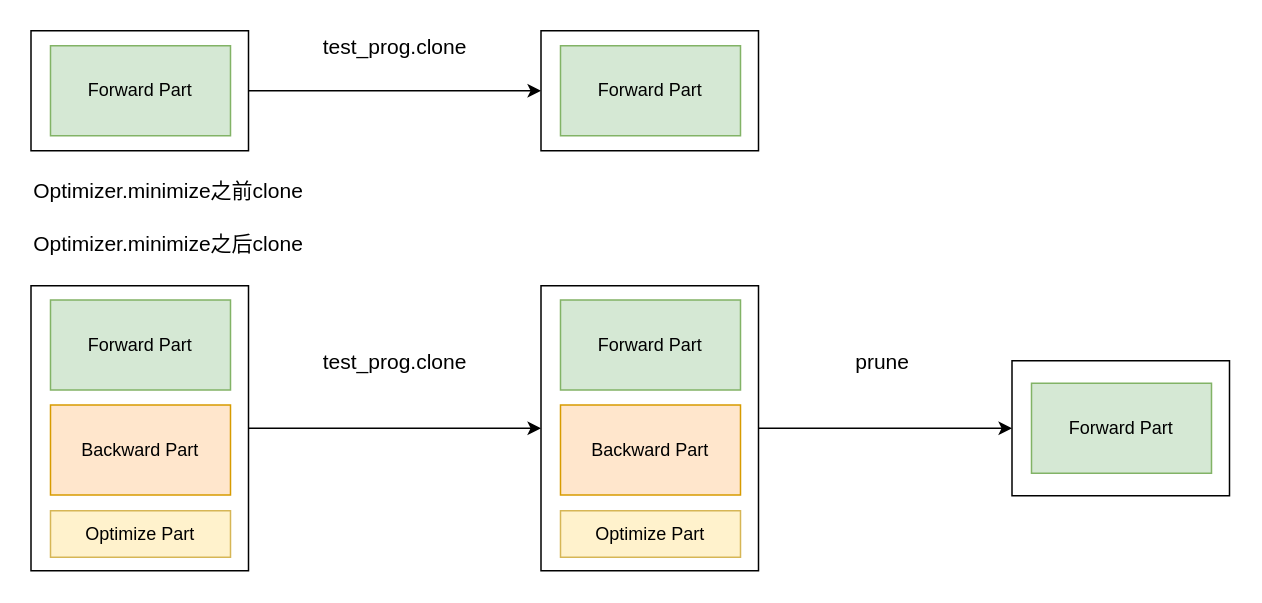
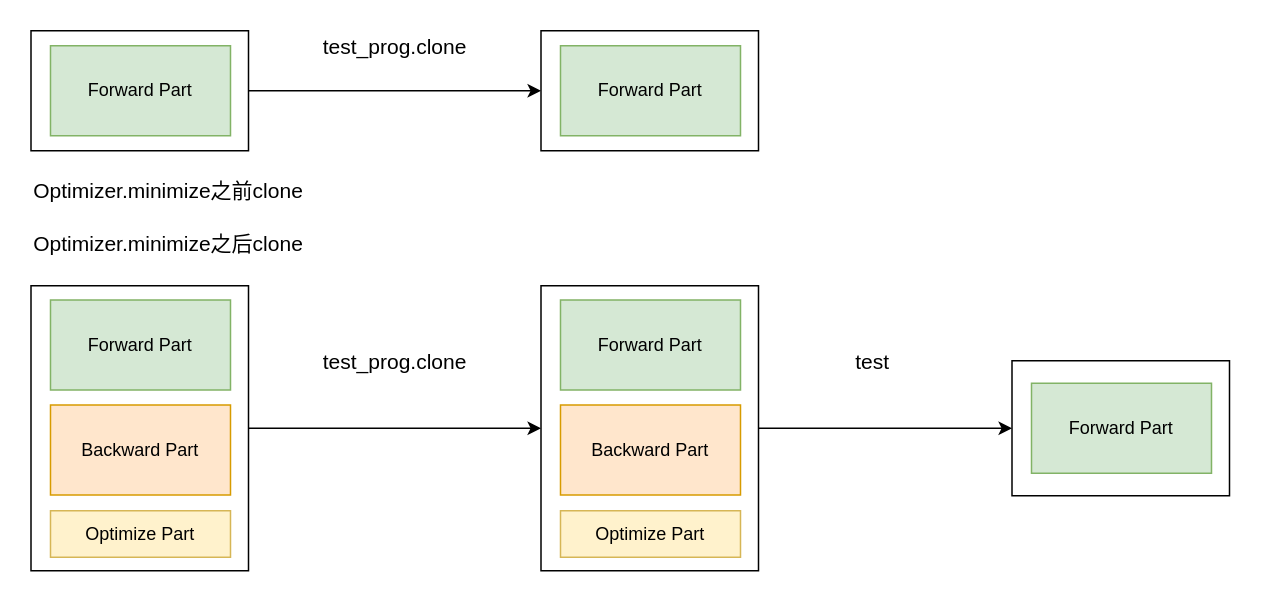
node "prune": label "prune" -> "test"
